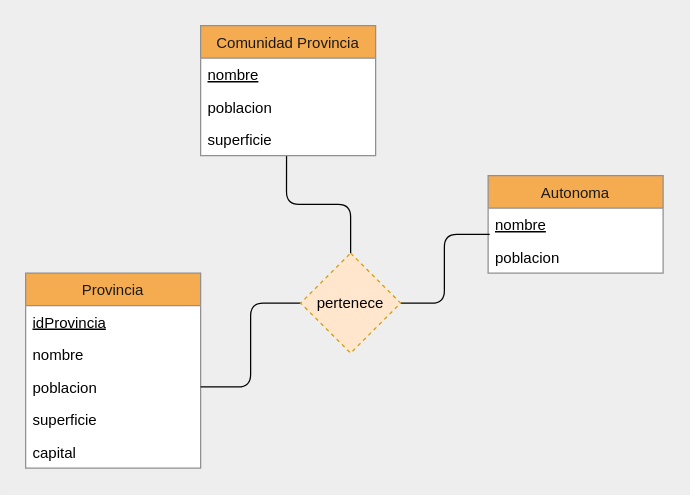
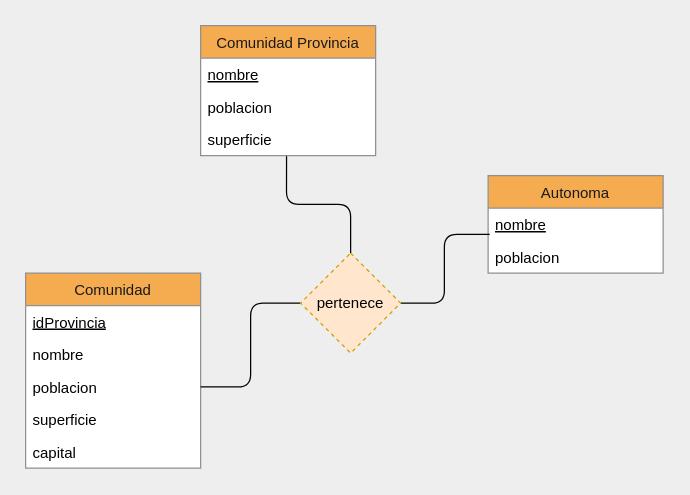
node "Provincia": label "Provincia" -> "Comunidad"
